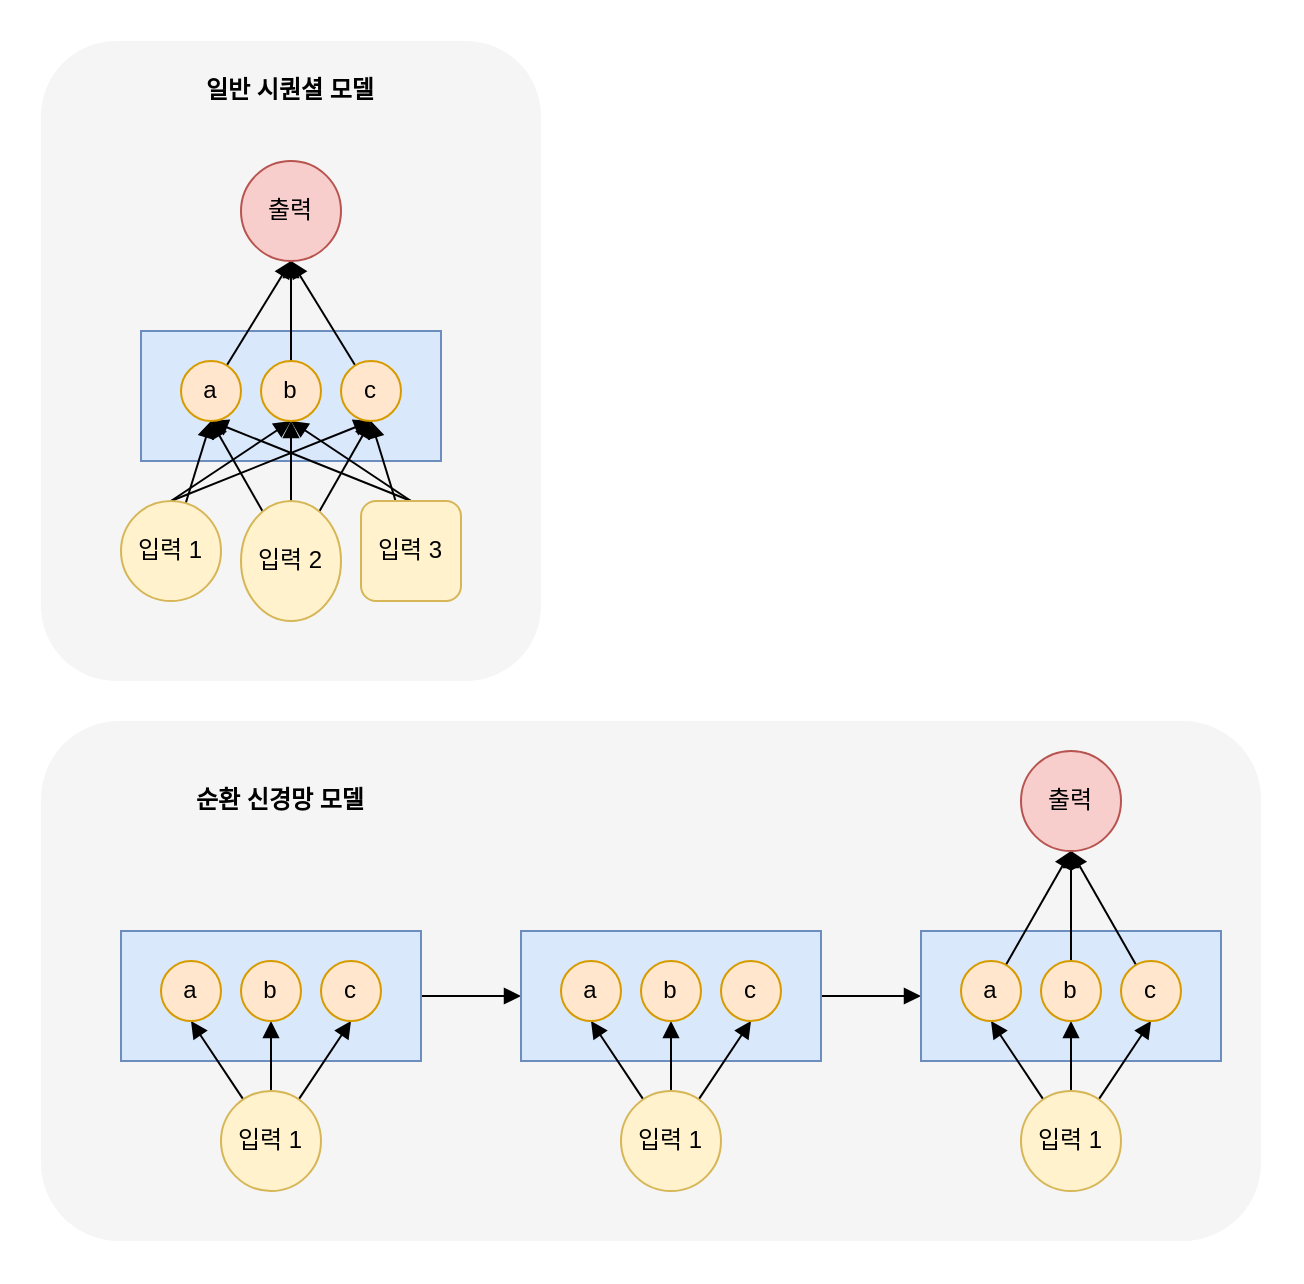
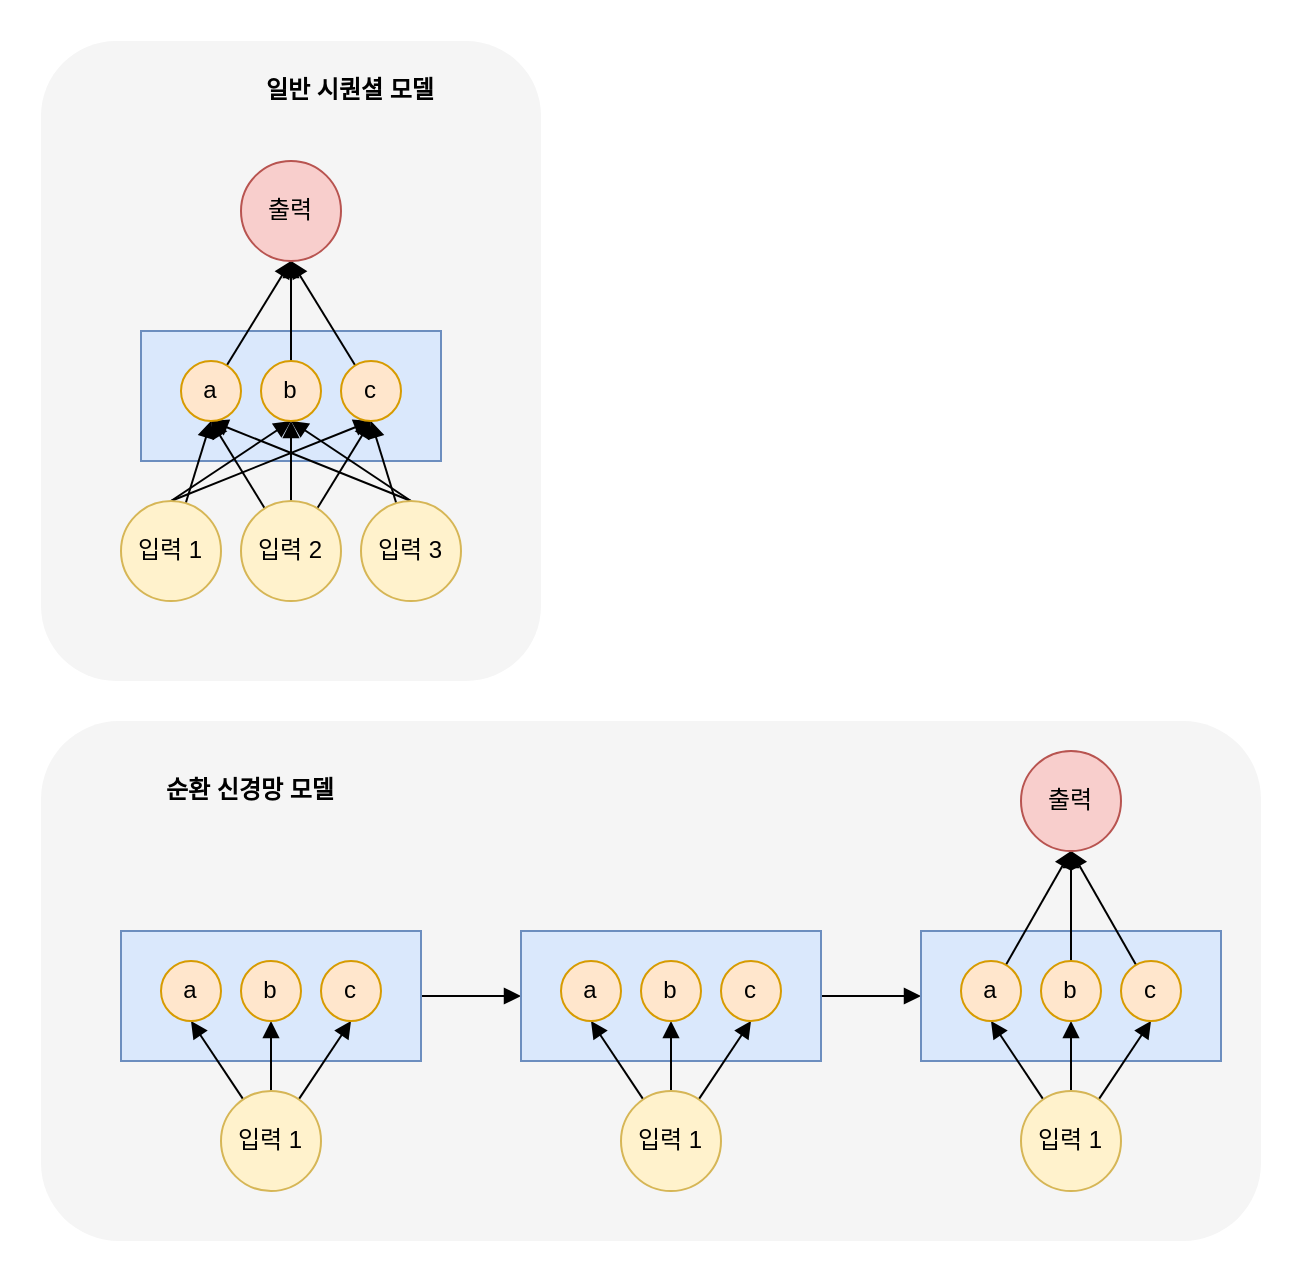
node "일반 시퀀셜 모델": moved (291, 91) -> (351, 91)
node "입력 3": shape rounded rectangle -> ellipse
node "입력 2": size 100x120 -> 100x100
node "순환 신경망 모델": moved (281, 801) -> (251, 791)
